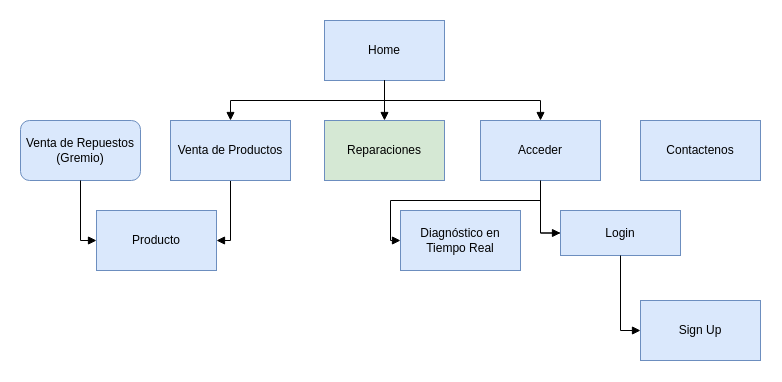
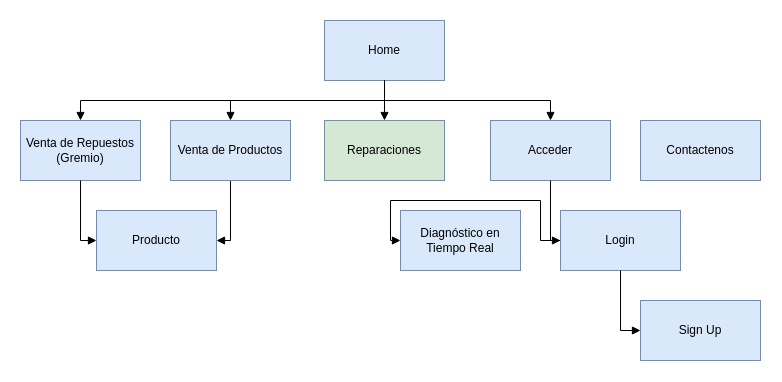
edge "Home" -> "Venta de Repuestos (Gremio)": added
node "Venta de Repuestos (Gremio)": shape rounded rectangle -> rectangle
node "Acceder": moved (541, 151) -> (551, 151)
node "Login": size 120x45 -> 120x60
